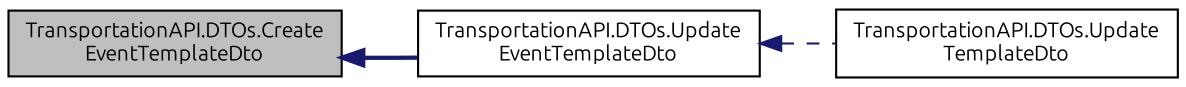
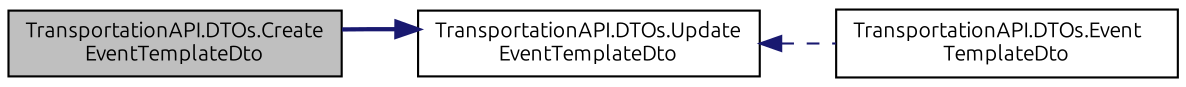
node "TransportationAPI.DTOs.Update TemplateDto": label "TransportationAPI.DTOs.Update TemplateDto" -> "TransportationAPI.DTOs.Event TemplateDto"
edge "TransportationAPI.DTOs.Update EventTemplateDto" -> "TransportationAPI.DTOs.Create EventTemplateDto": reversed
